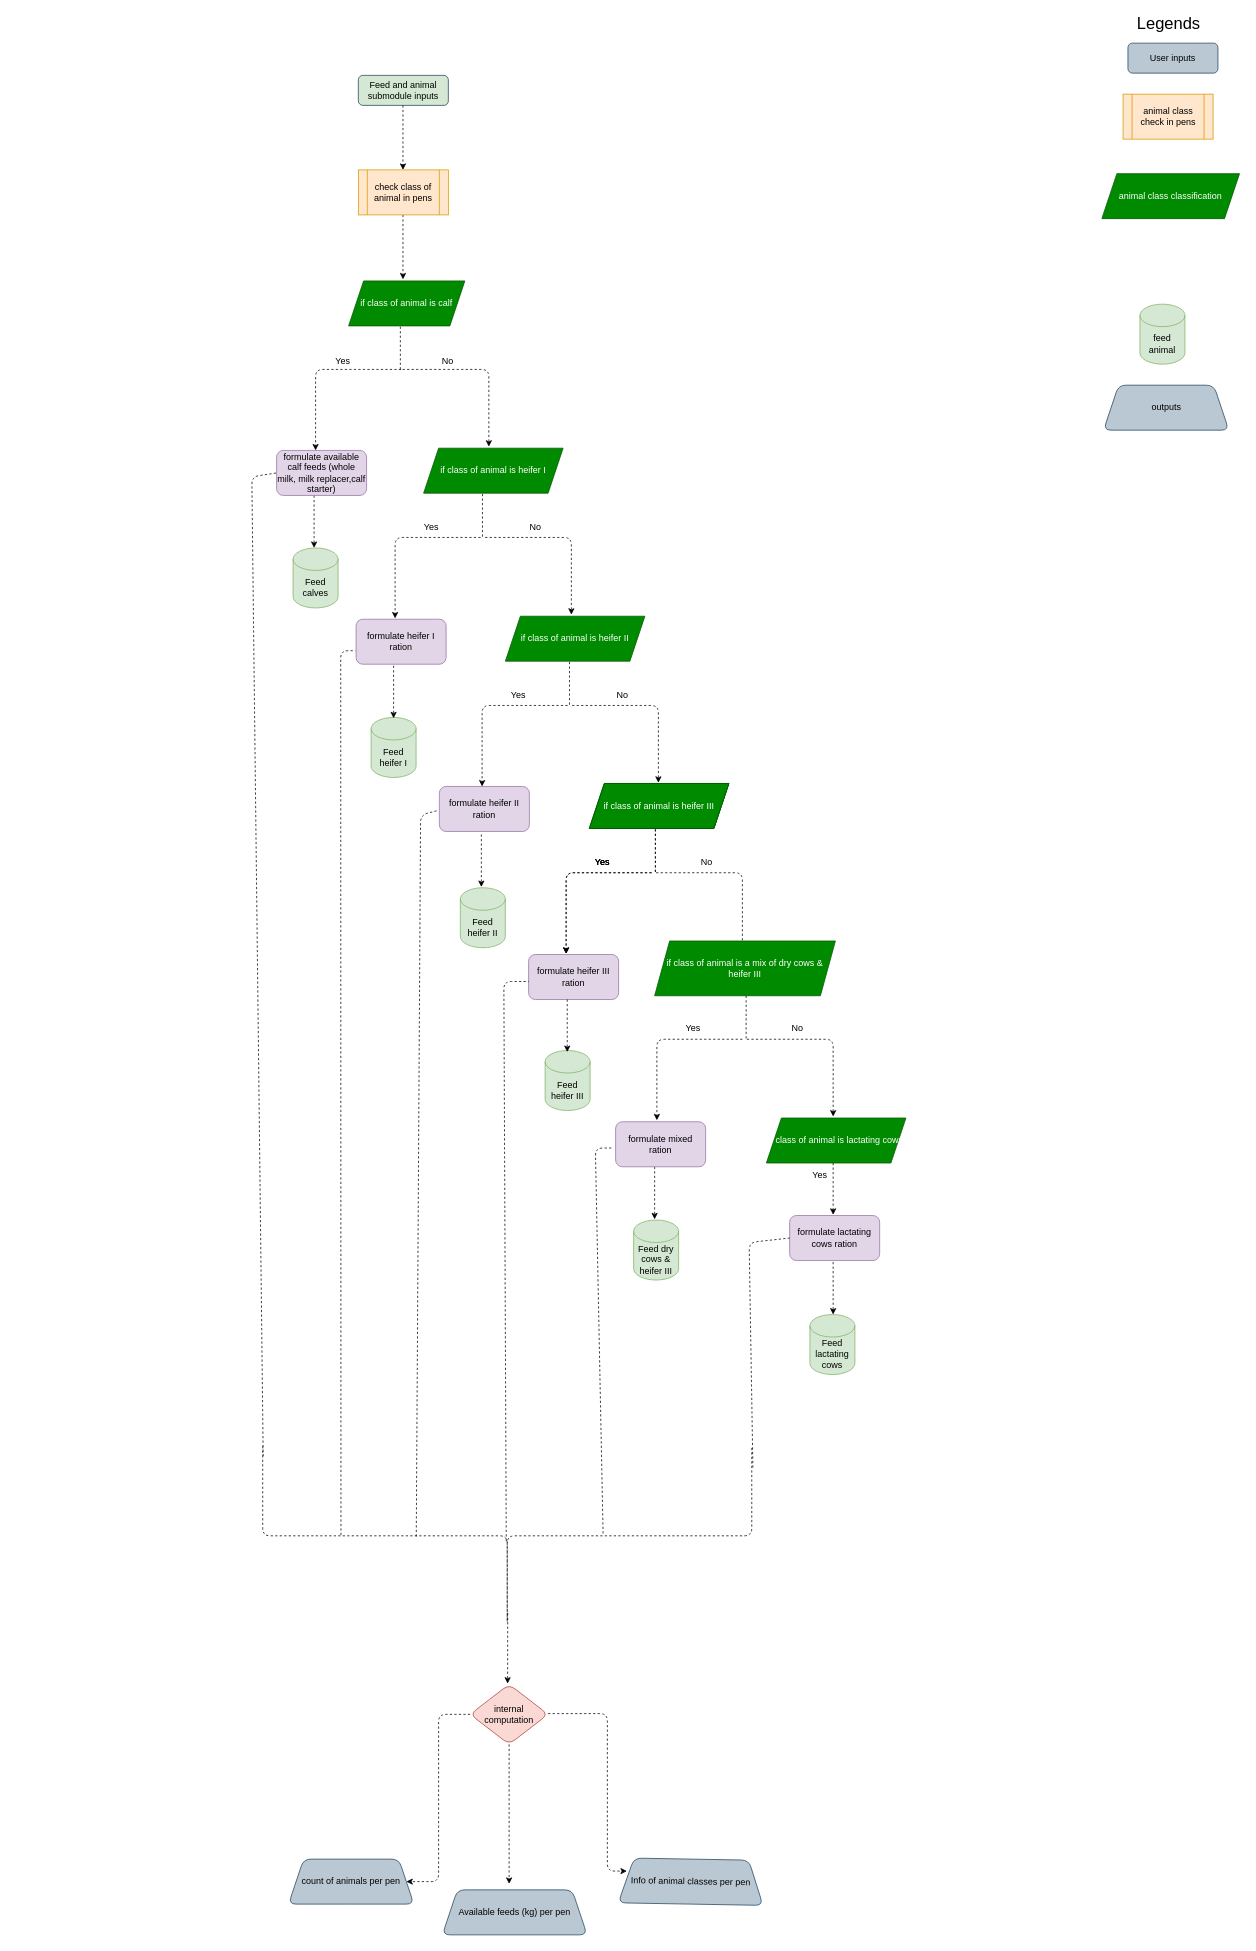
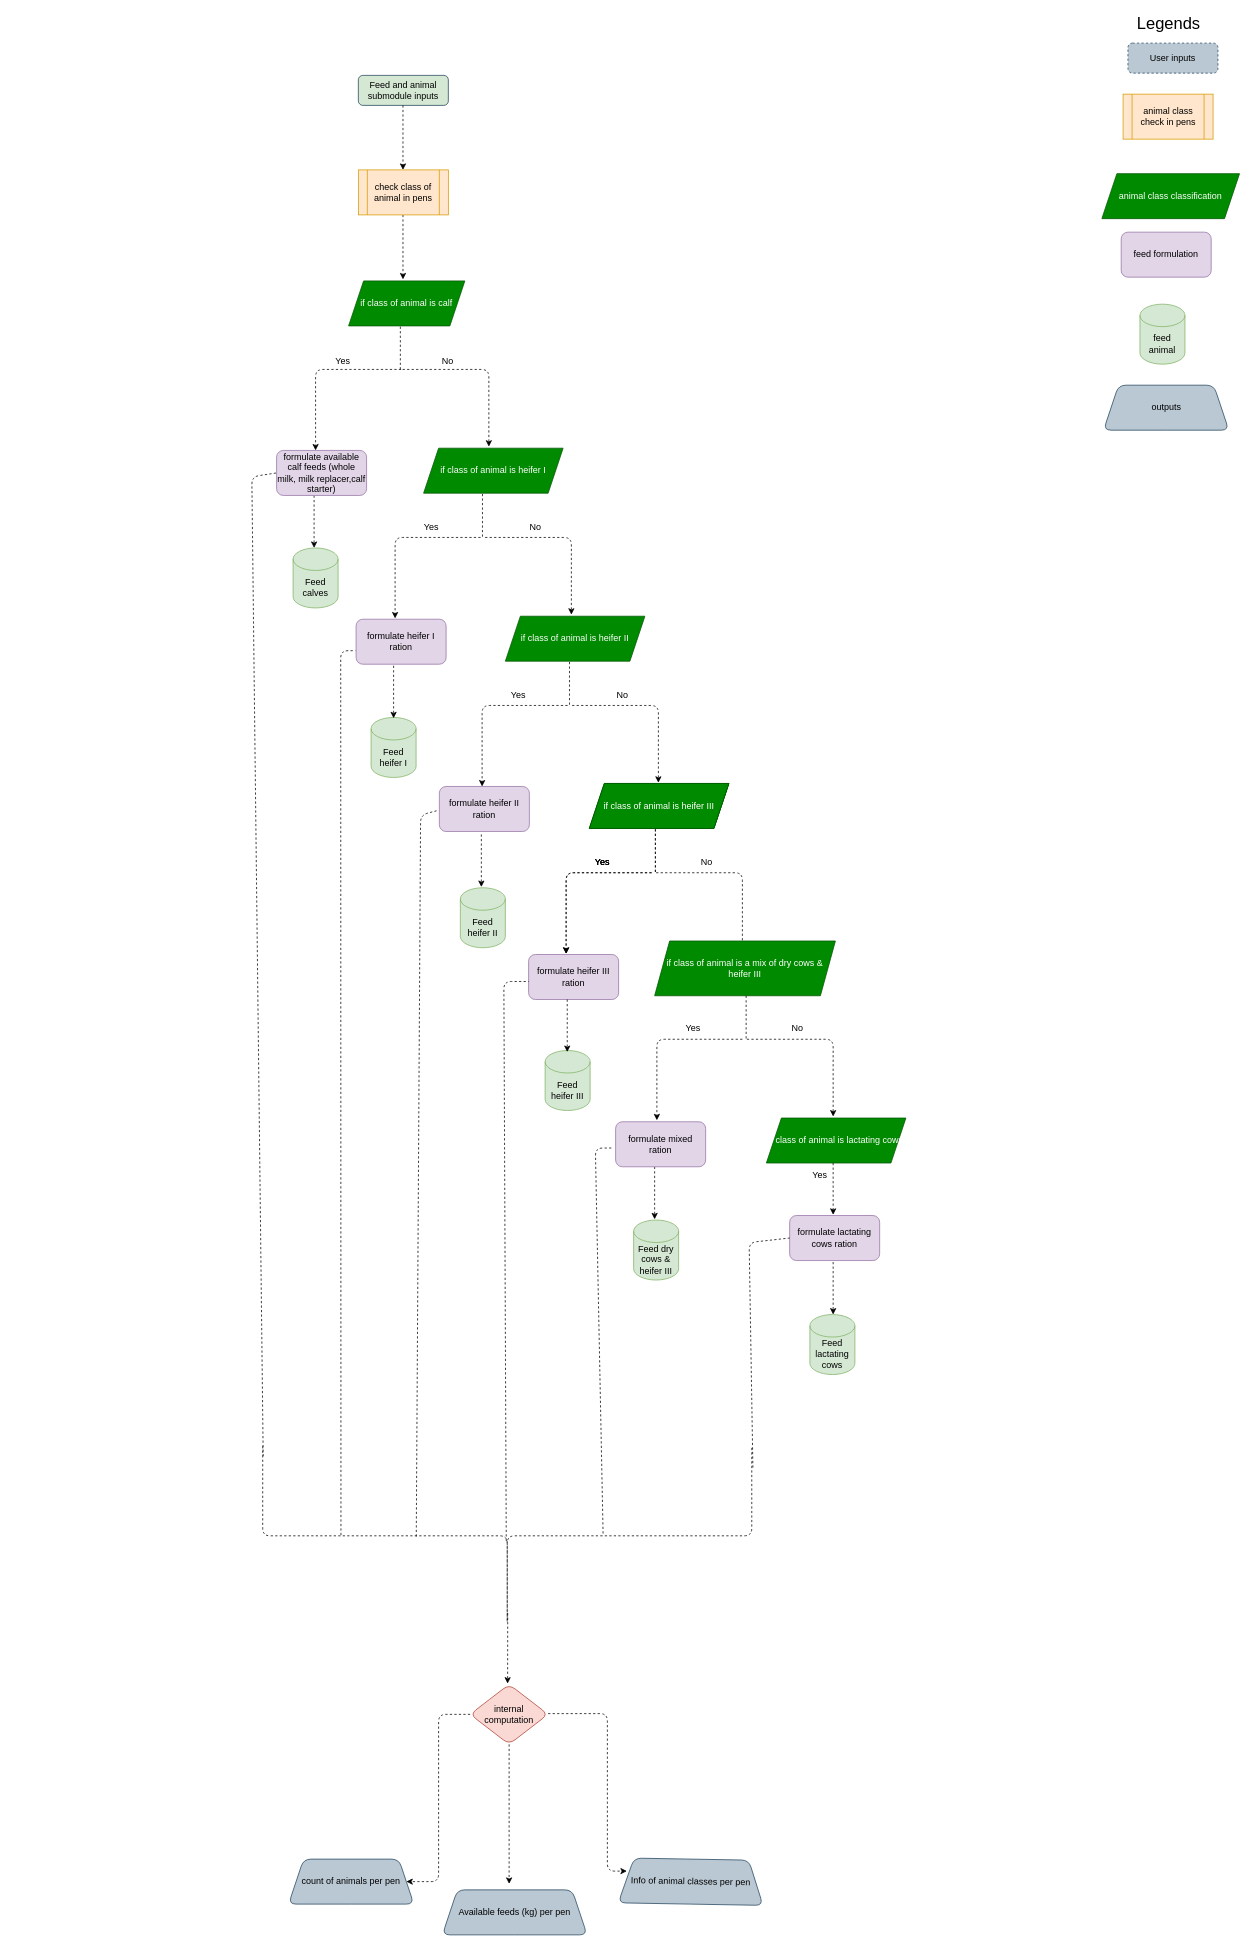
node "User inputs": style solid -> dashed
node "feed formulation": added
